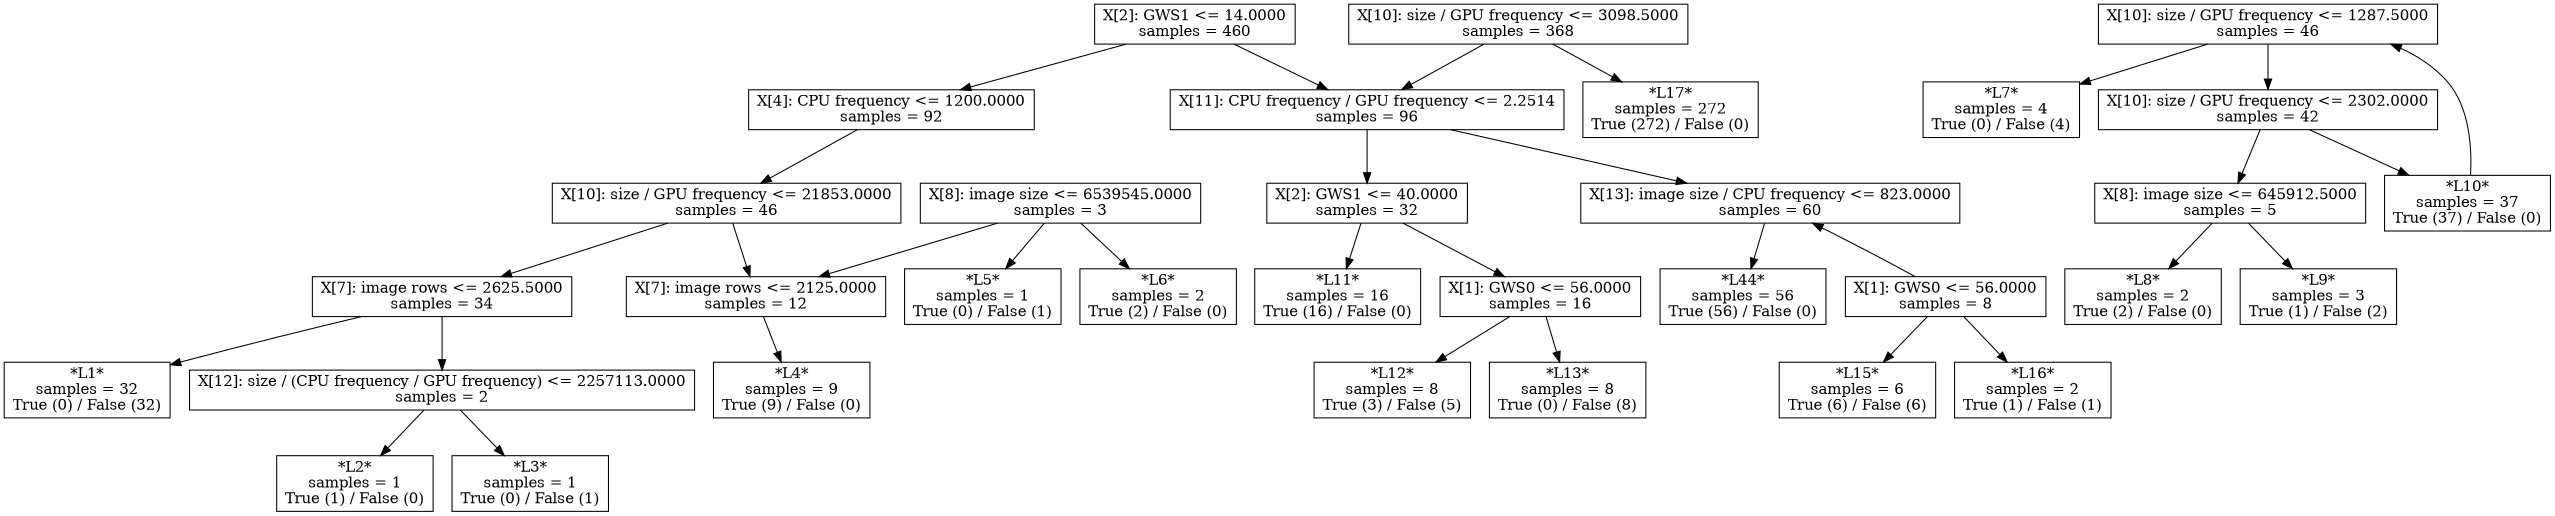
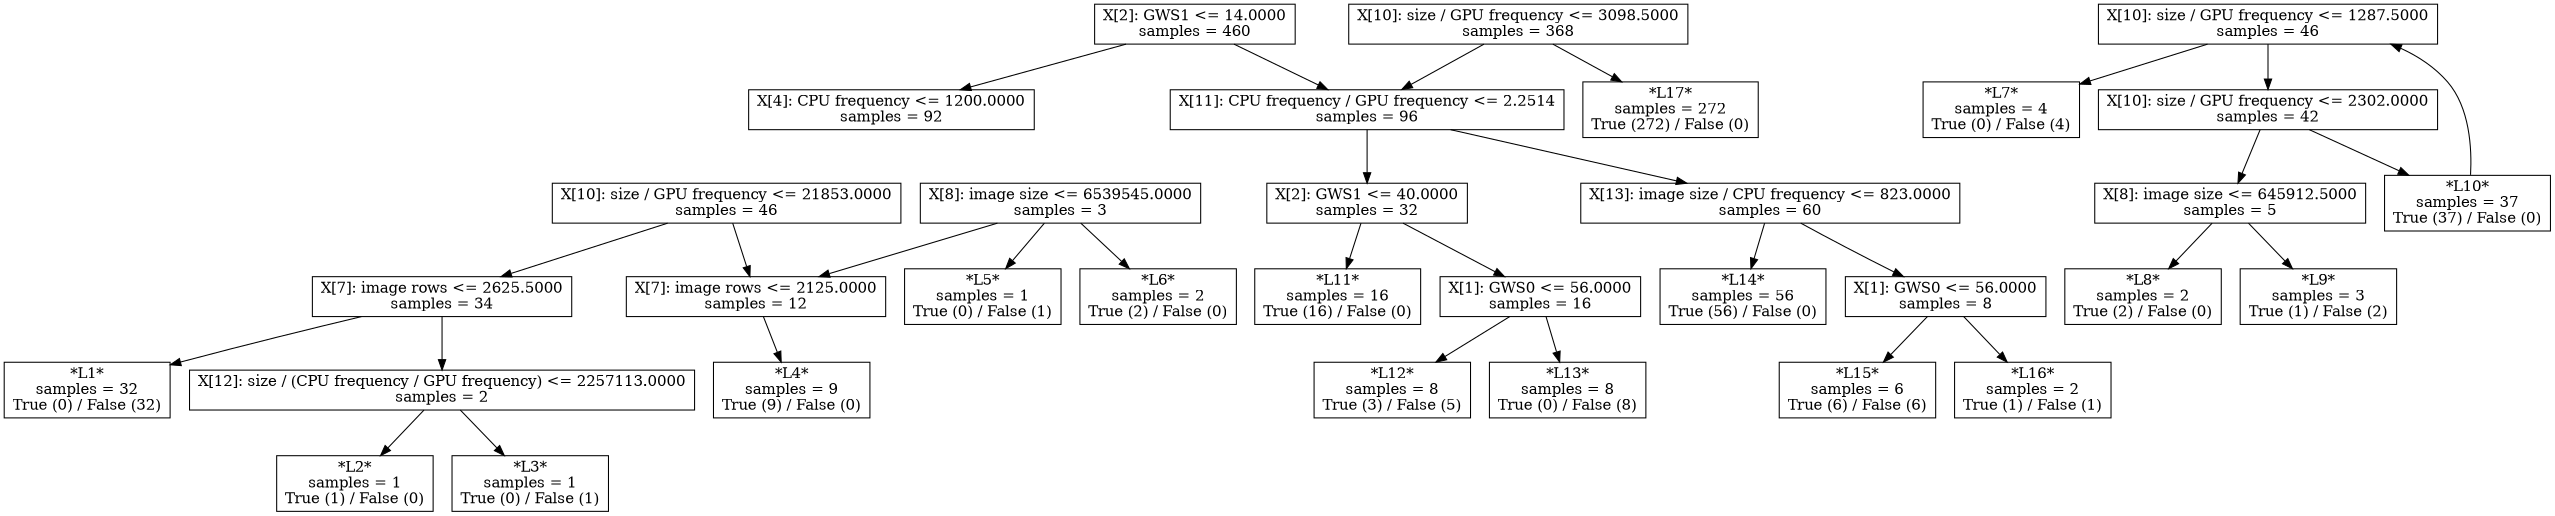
edge "X[4]: CPU frequency <= 1200.0000 samples = 92" -> "X[10]: size / GPU frequency <= 21853.0000 samples = 46": removed
edge "X[1]: GWS0 <= 56.0000 samples = 8" -> "X[13]: image size / CPU frequency <= 823.0000 samples = 60": reversed
node "*L44* samples = 56 True (56) / False (0)": label "*L44* samples = 56 True (56) / False (0)" -> "*L14* samples = 56 True (56) / False (0)"
